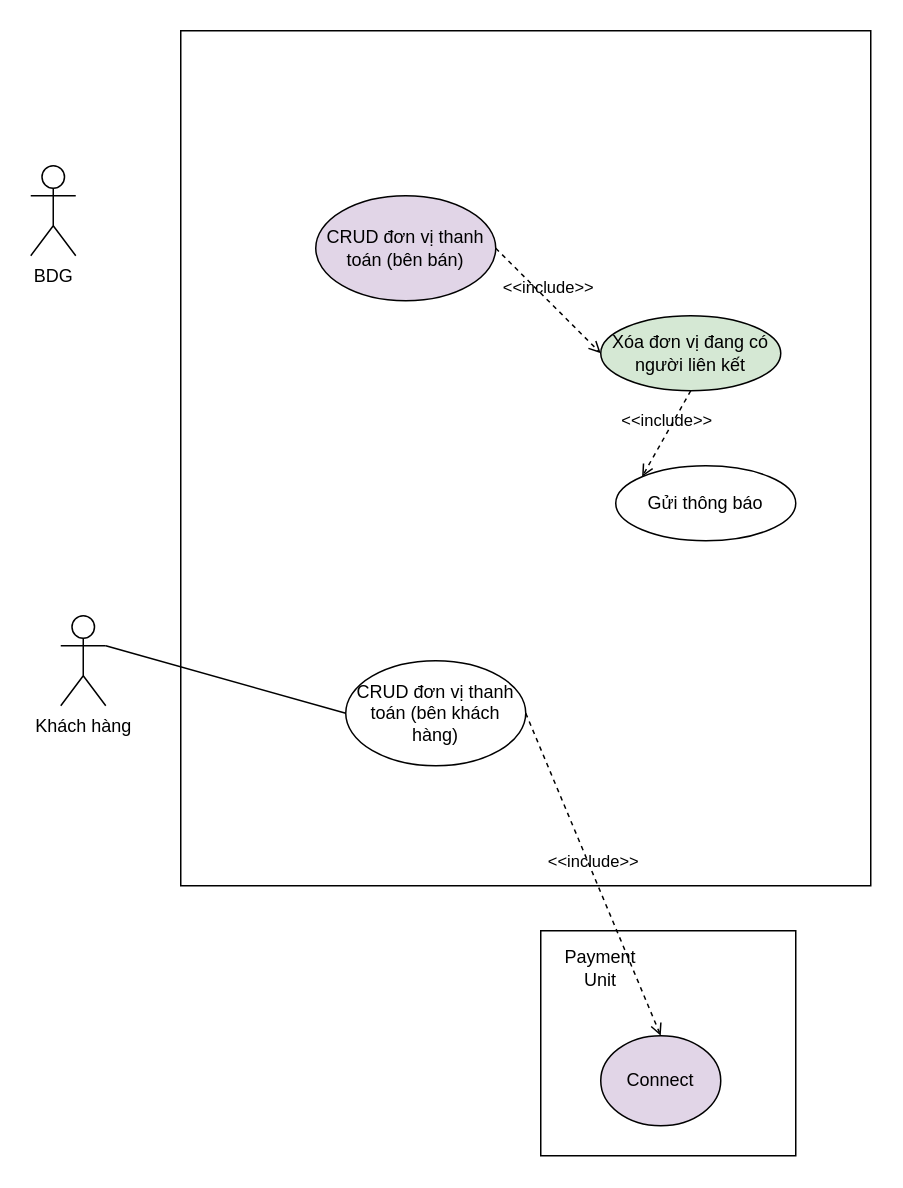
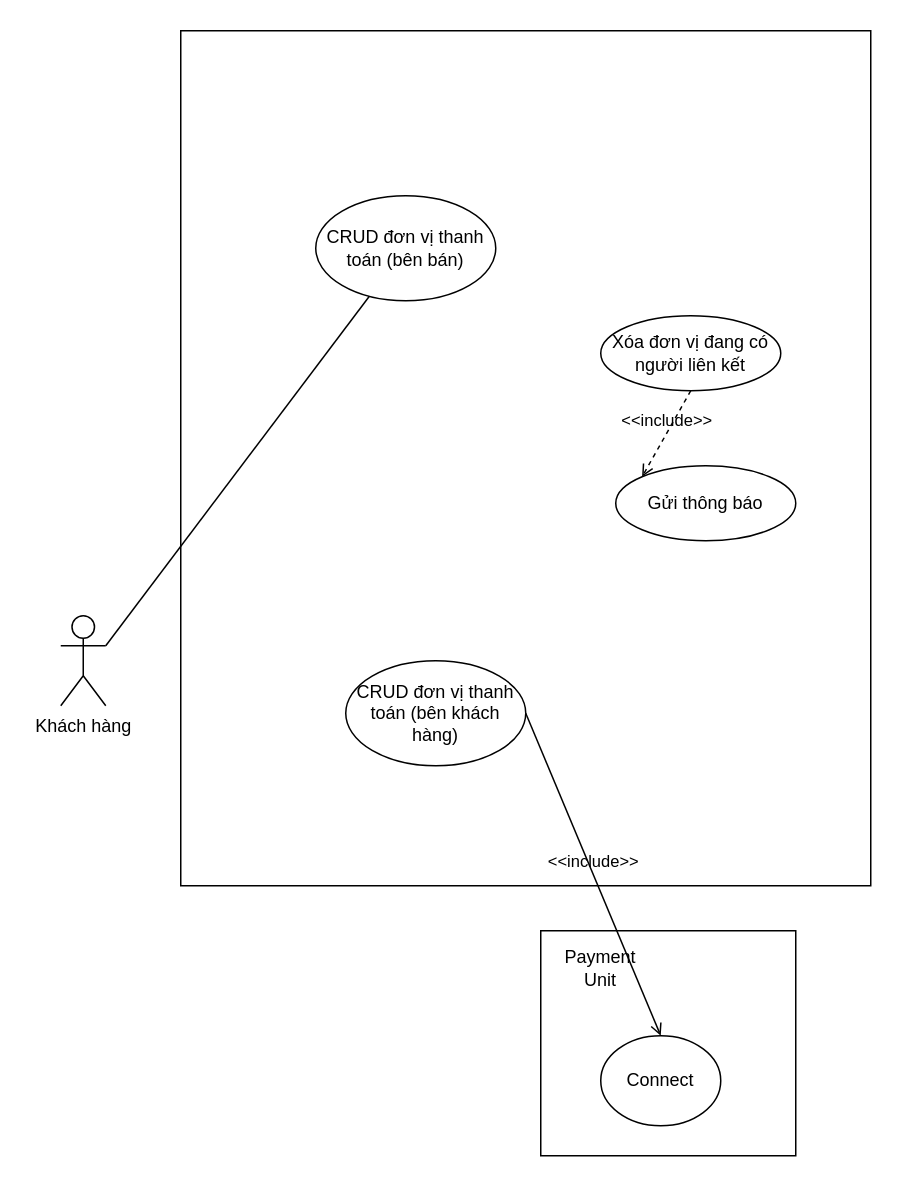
node "BDG": removed
node "CRUD đơn vị thanh toán (bên bán)": fillcolor #e1d5e7 -> #ffffff
edge "CRUD đơn vị thanh toán (bên bán)" -> "Xóa đơn vị đang có người liên kết": removed, label "<<include>>"
node "Xóa đơn vị đang có người liên kết": fillcolor #d5e8d4 -> #ffffff
edge "Khách hàng" -- "CRUD đơn vị thanh toán (bên khách hàng)": now "Khách hàng" -- "CRUD đơn vị thanh toán (bên bán)"
edge "CRUD đơn vị thanh toán (bên khách hàng)" -> "Connect": style dashed -> solid
node "Connect": fillcolor #e1d5e7 -> #ffffff
